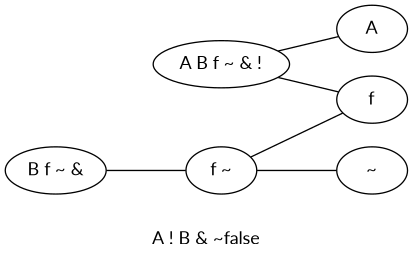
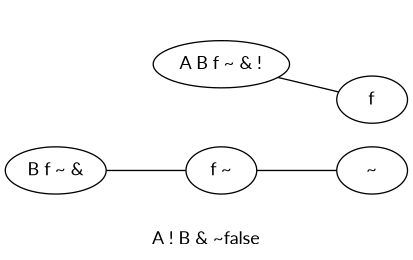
node "A": removed
edge "f" -- "f ~": removed
